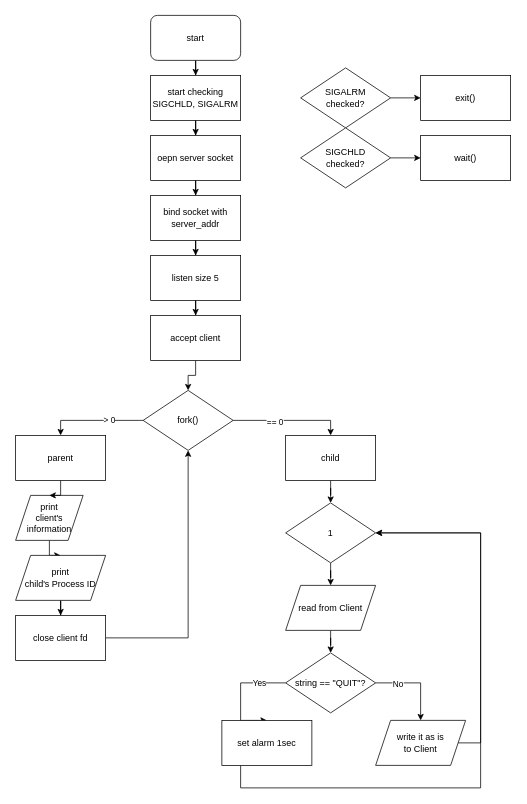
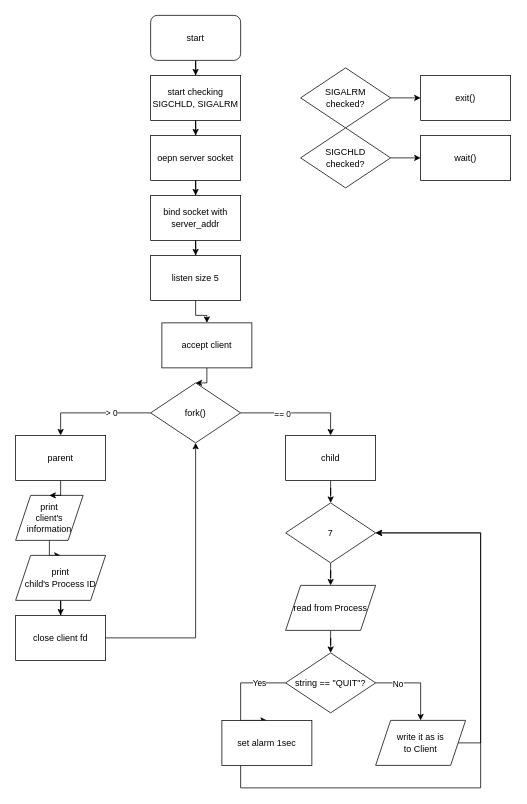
node "accept client": moved (195, 338) -> (207, 345)
node "fork()": moved (188, 420) -> (195, 413)
node "1": label "1" -> "7"
node "read from Client": label "read from Client" -> "read from Process"
